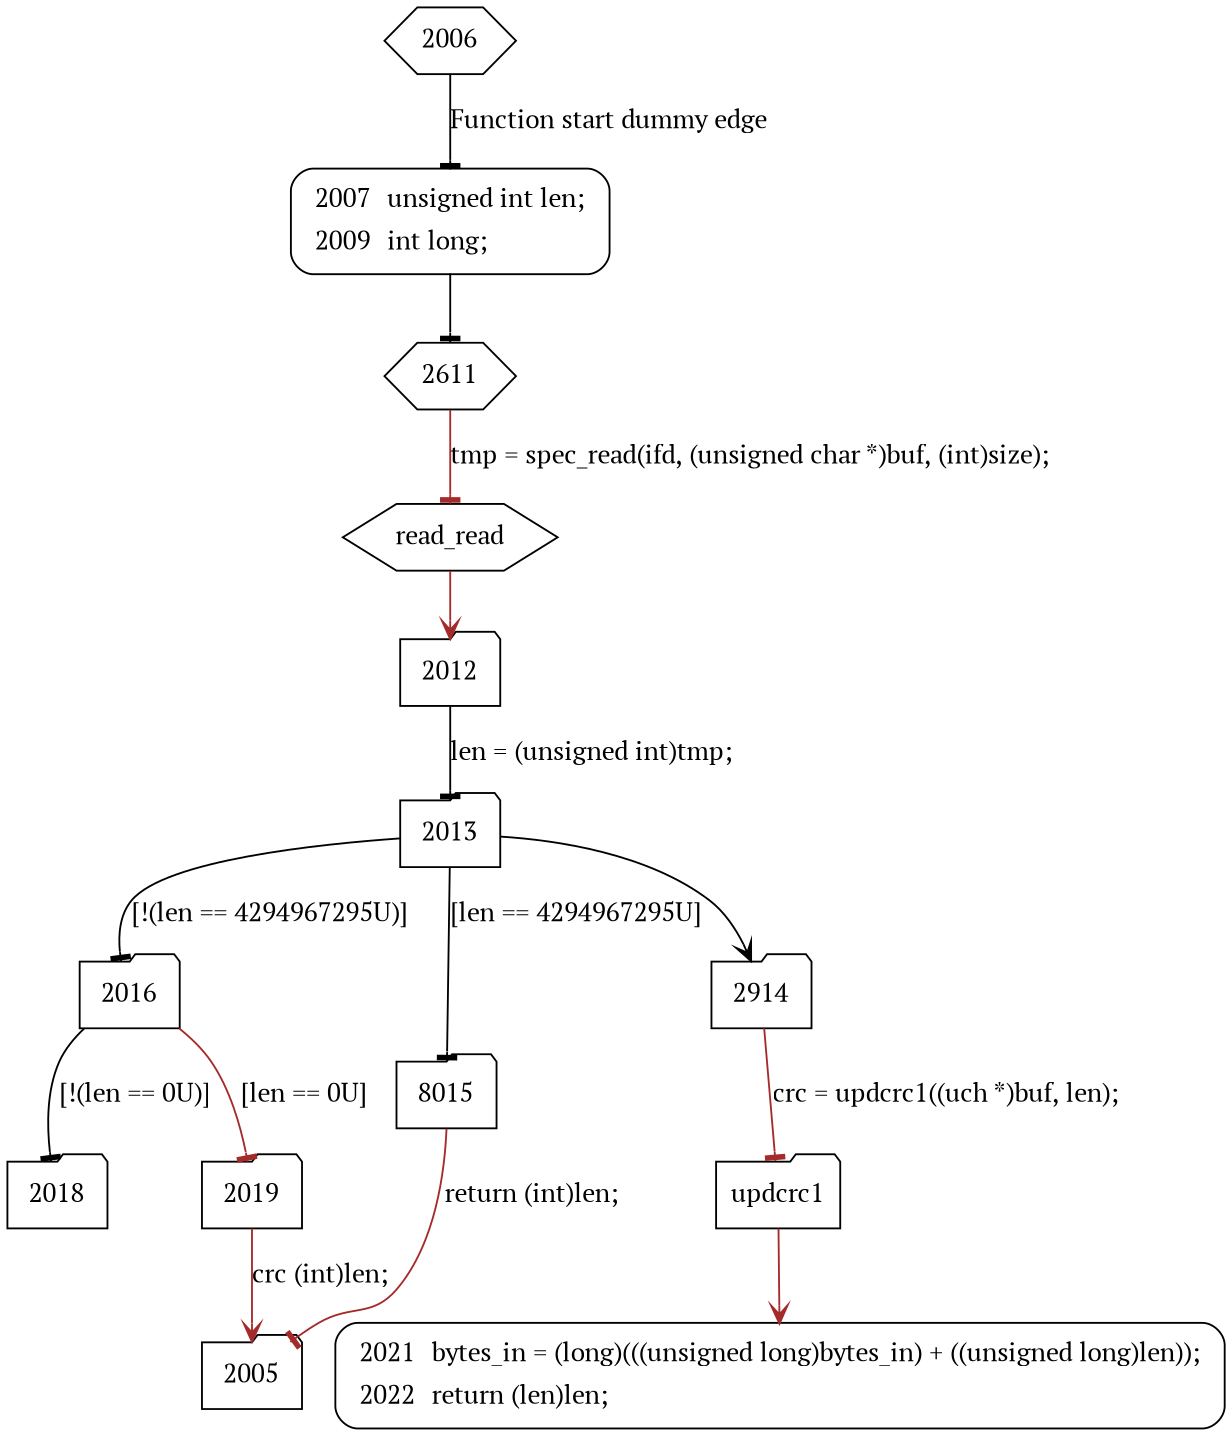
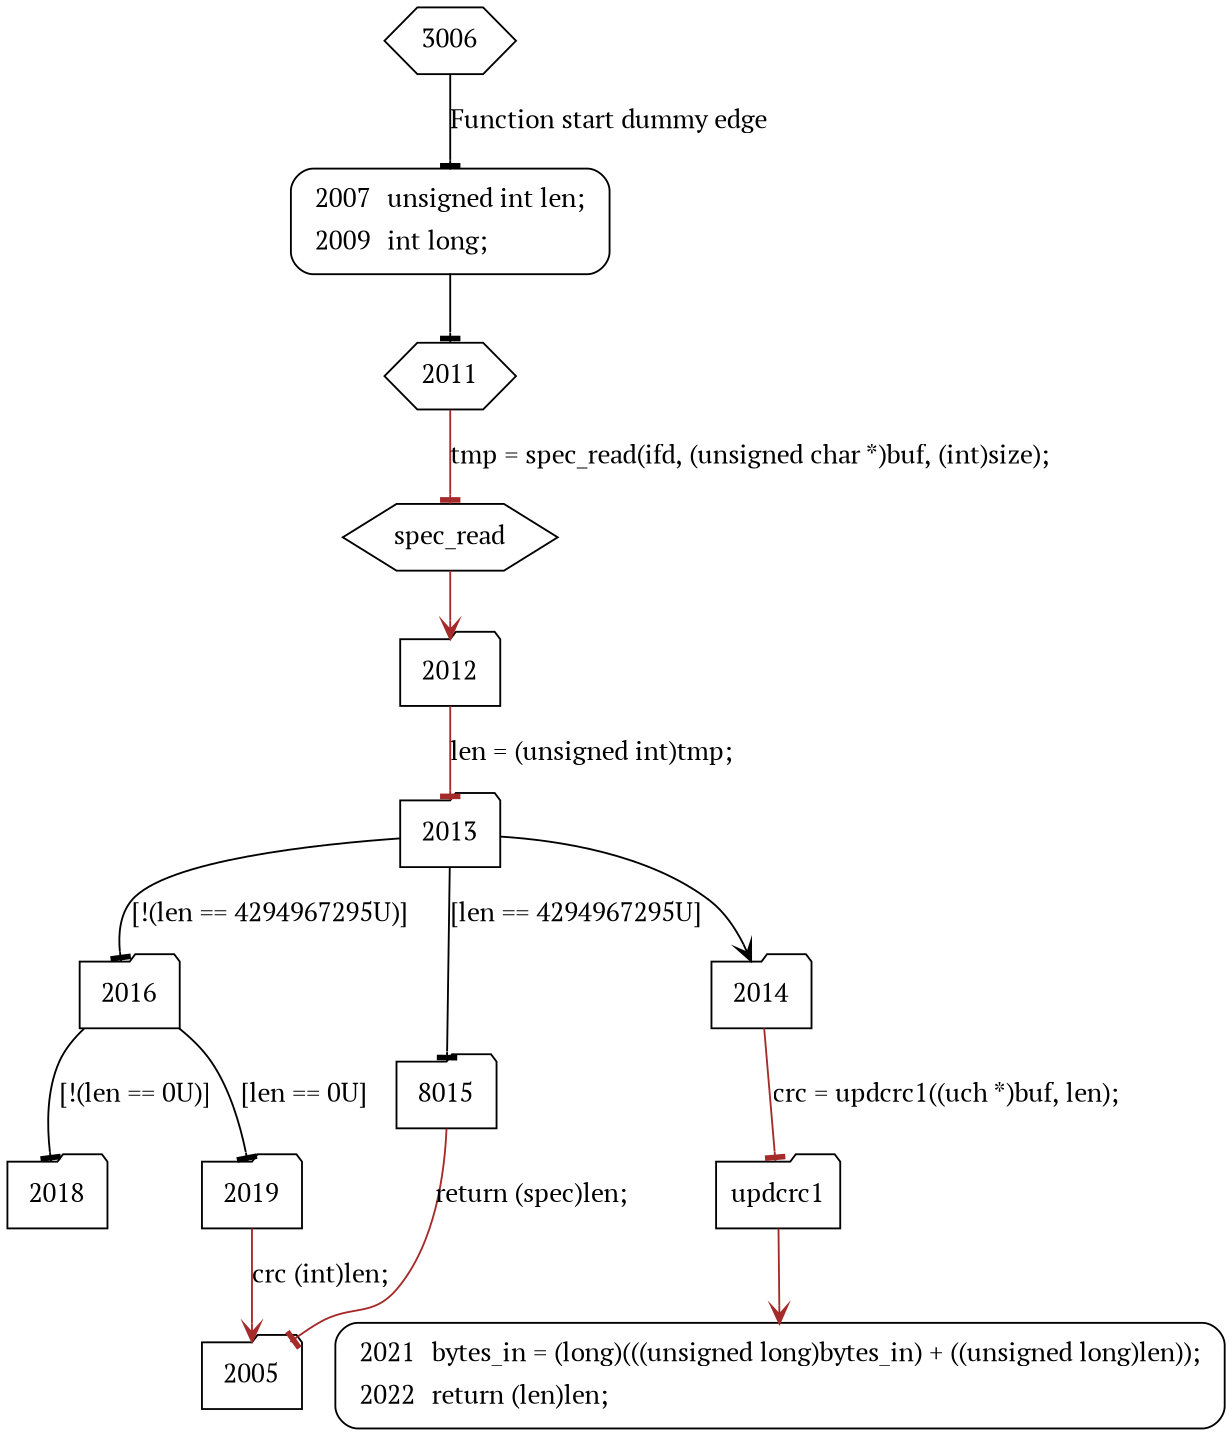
node "2006": label "2006" -> "3006"
node "2611": label "2611" -> "2011"
node "read_read": label "read_read" -> "spec_read"
edge "2012" -> "2013": color black -> brown
node "2914": label "2914" -> "2014"
edge "2016" -> "2019": color brown -> black
edge "8015" -> "2005": label "return (int)len;" -> "return (spec)len;"
